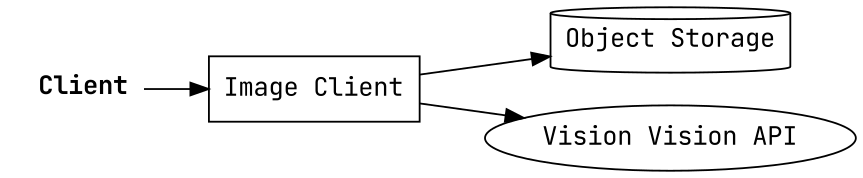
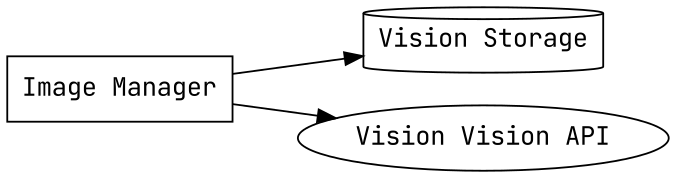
node "Object Storage": label "Object Storage" -> "Vision Storage"
node "Client": removed
node "Image Client": label "Image Client" -> "Image Manager"
